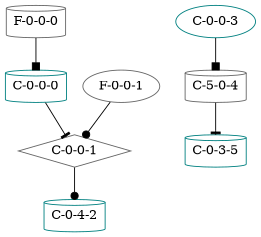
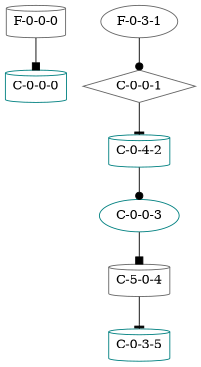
node "F-0-0-1": label "F-0-0-1" -> "F-0-3-1"
edge "C-0-0-0" -> "C-0-0-1": removed
edge "C-0-0-1" -> "C-0-4-2": arrowhead dot -> tee
edge "C-0-4-2" -> "C-0-0-3": added
